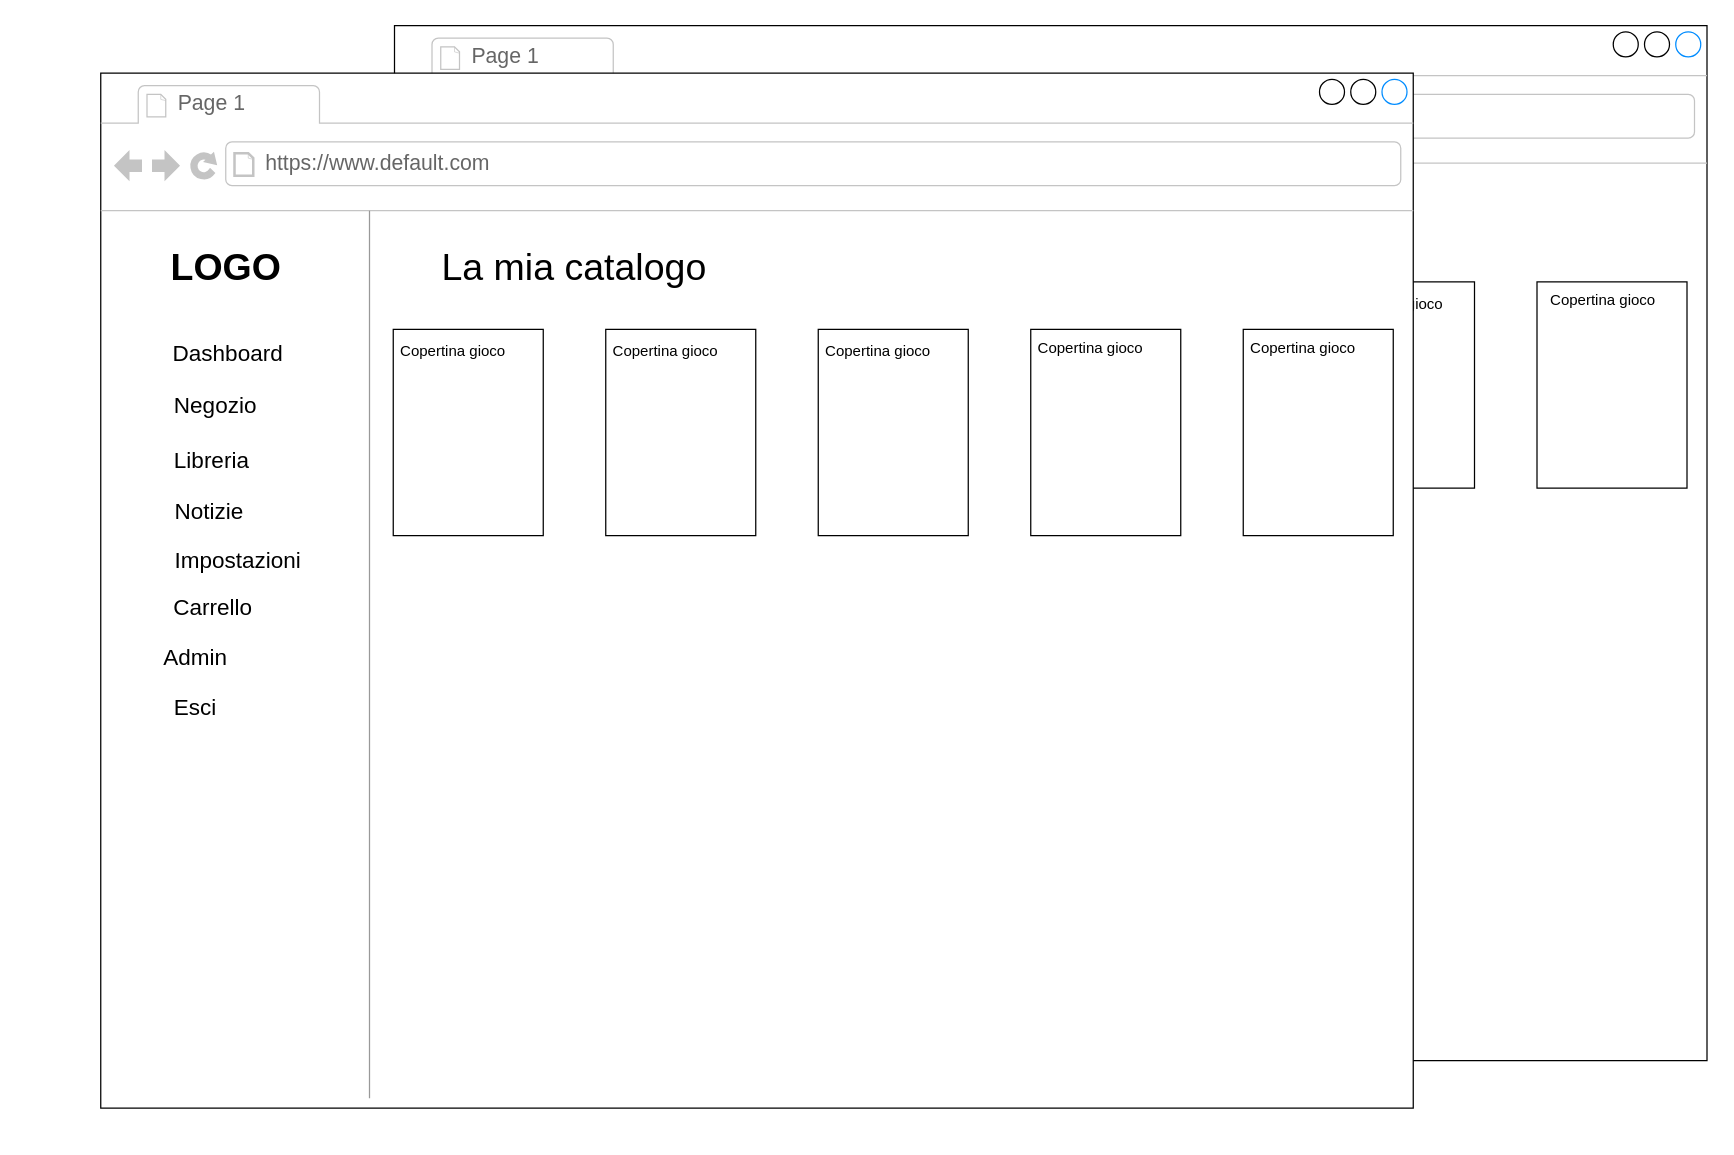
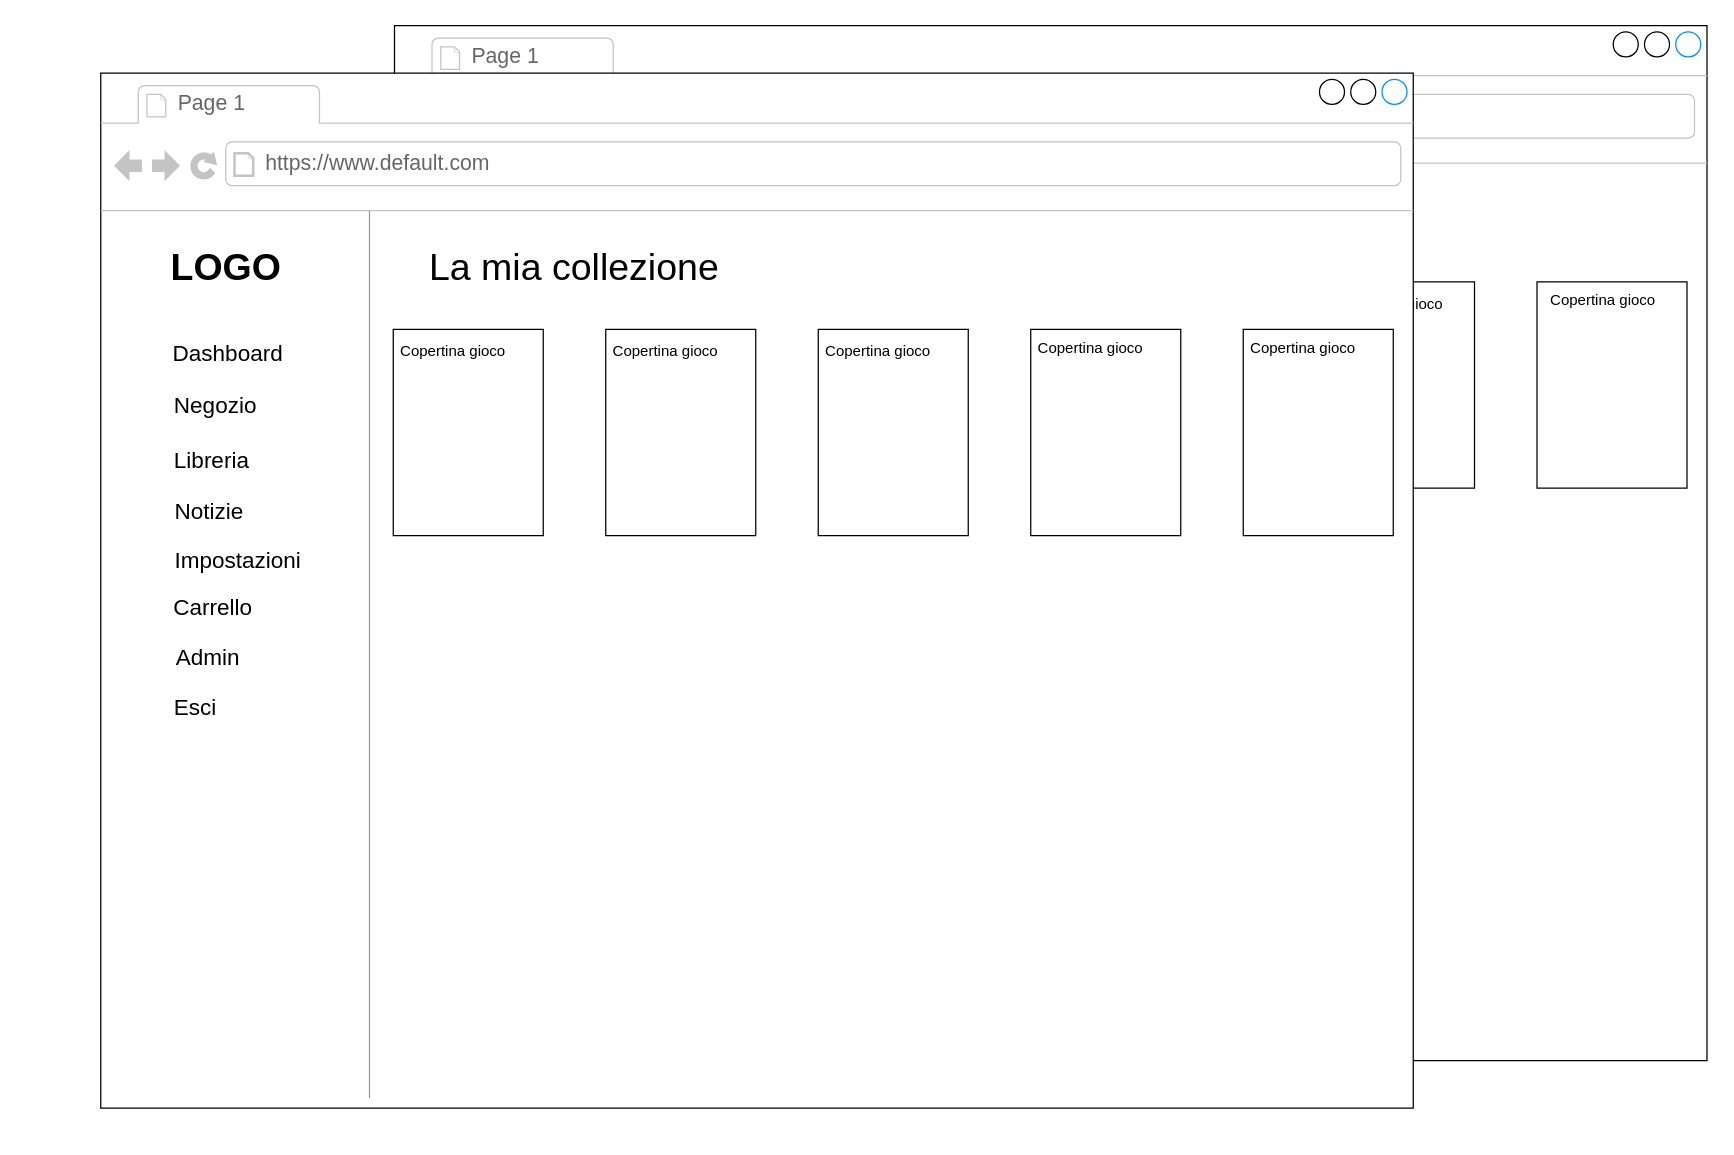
node "La mia catalogo": label "La mia catalogo" -> "La mia collezione"
node "Admin": moved (196, 652) -> (208, 652)
